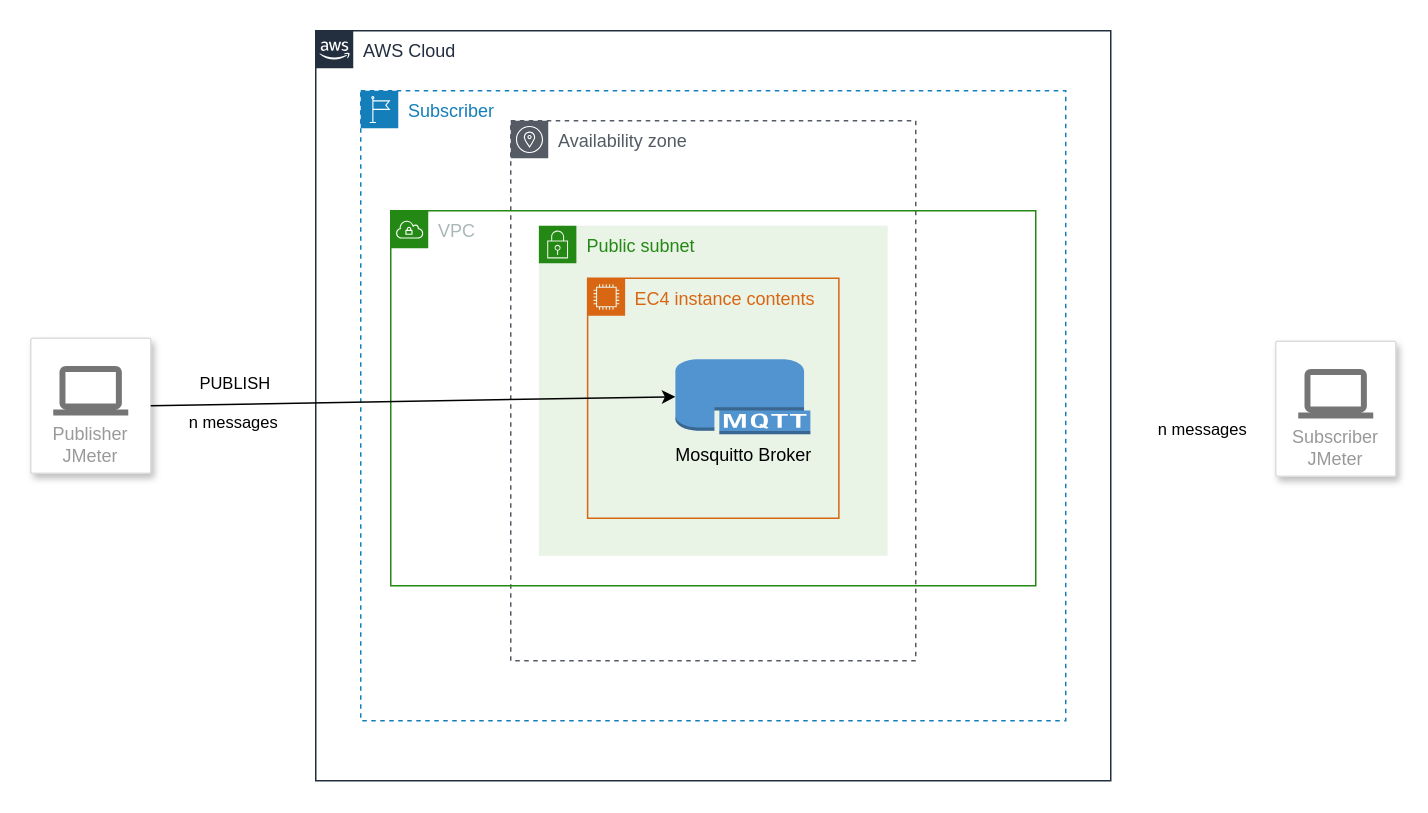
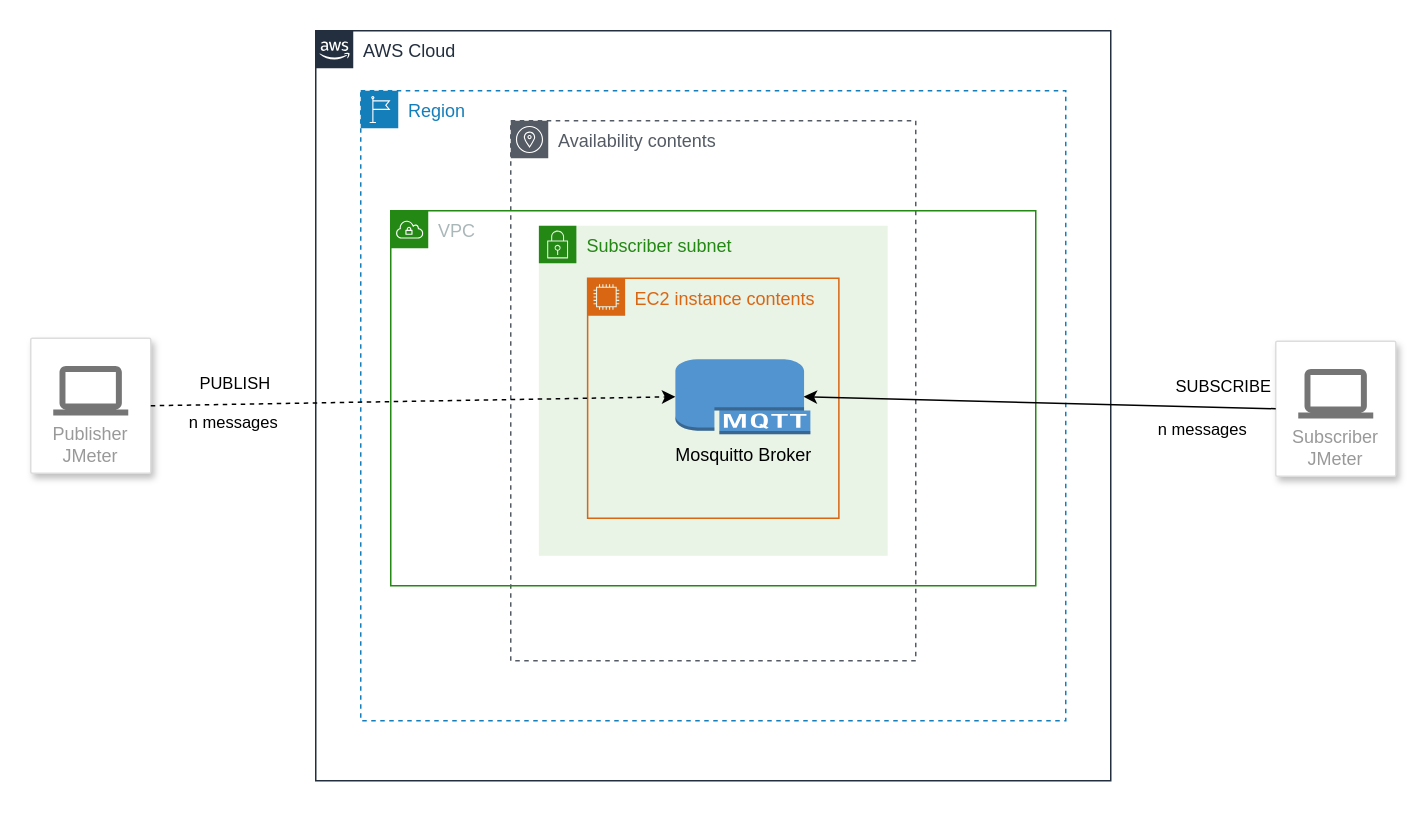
node "Subscriber": label "Subscriber" -> "Region"
node "Availability zone": label "Availability zone" -> "Availability contents"
node "Public subnet": label "Public subnet" -> "Subscriber subnet"
node "EC4 instance contents": label "EC4 instance contents" -> "EC2 instance contents"
edge "Publisher JMeter" -> "Mosquitto Broker": style solid -> dashed
edge "Subscriber JMeter" -> "Mosquitto Broker": added, label "SUBSCRIBE"
